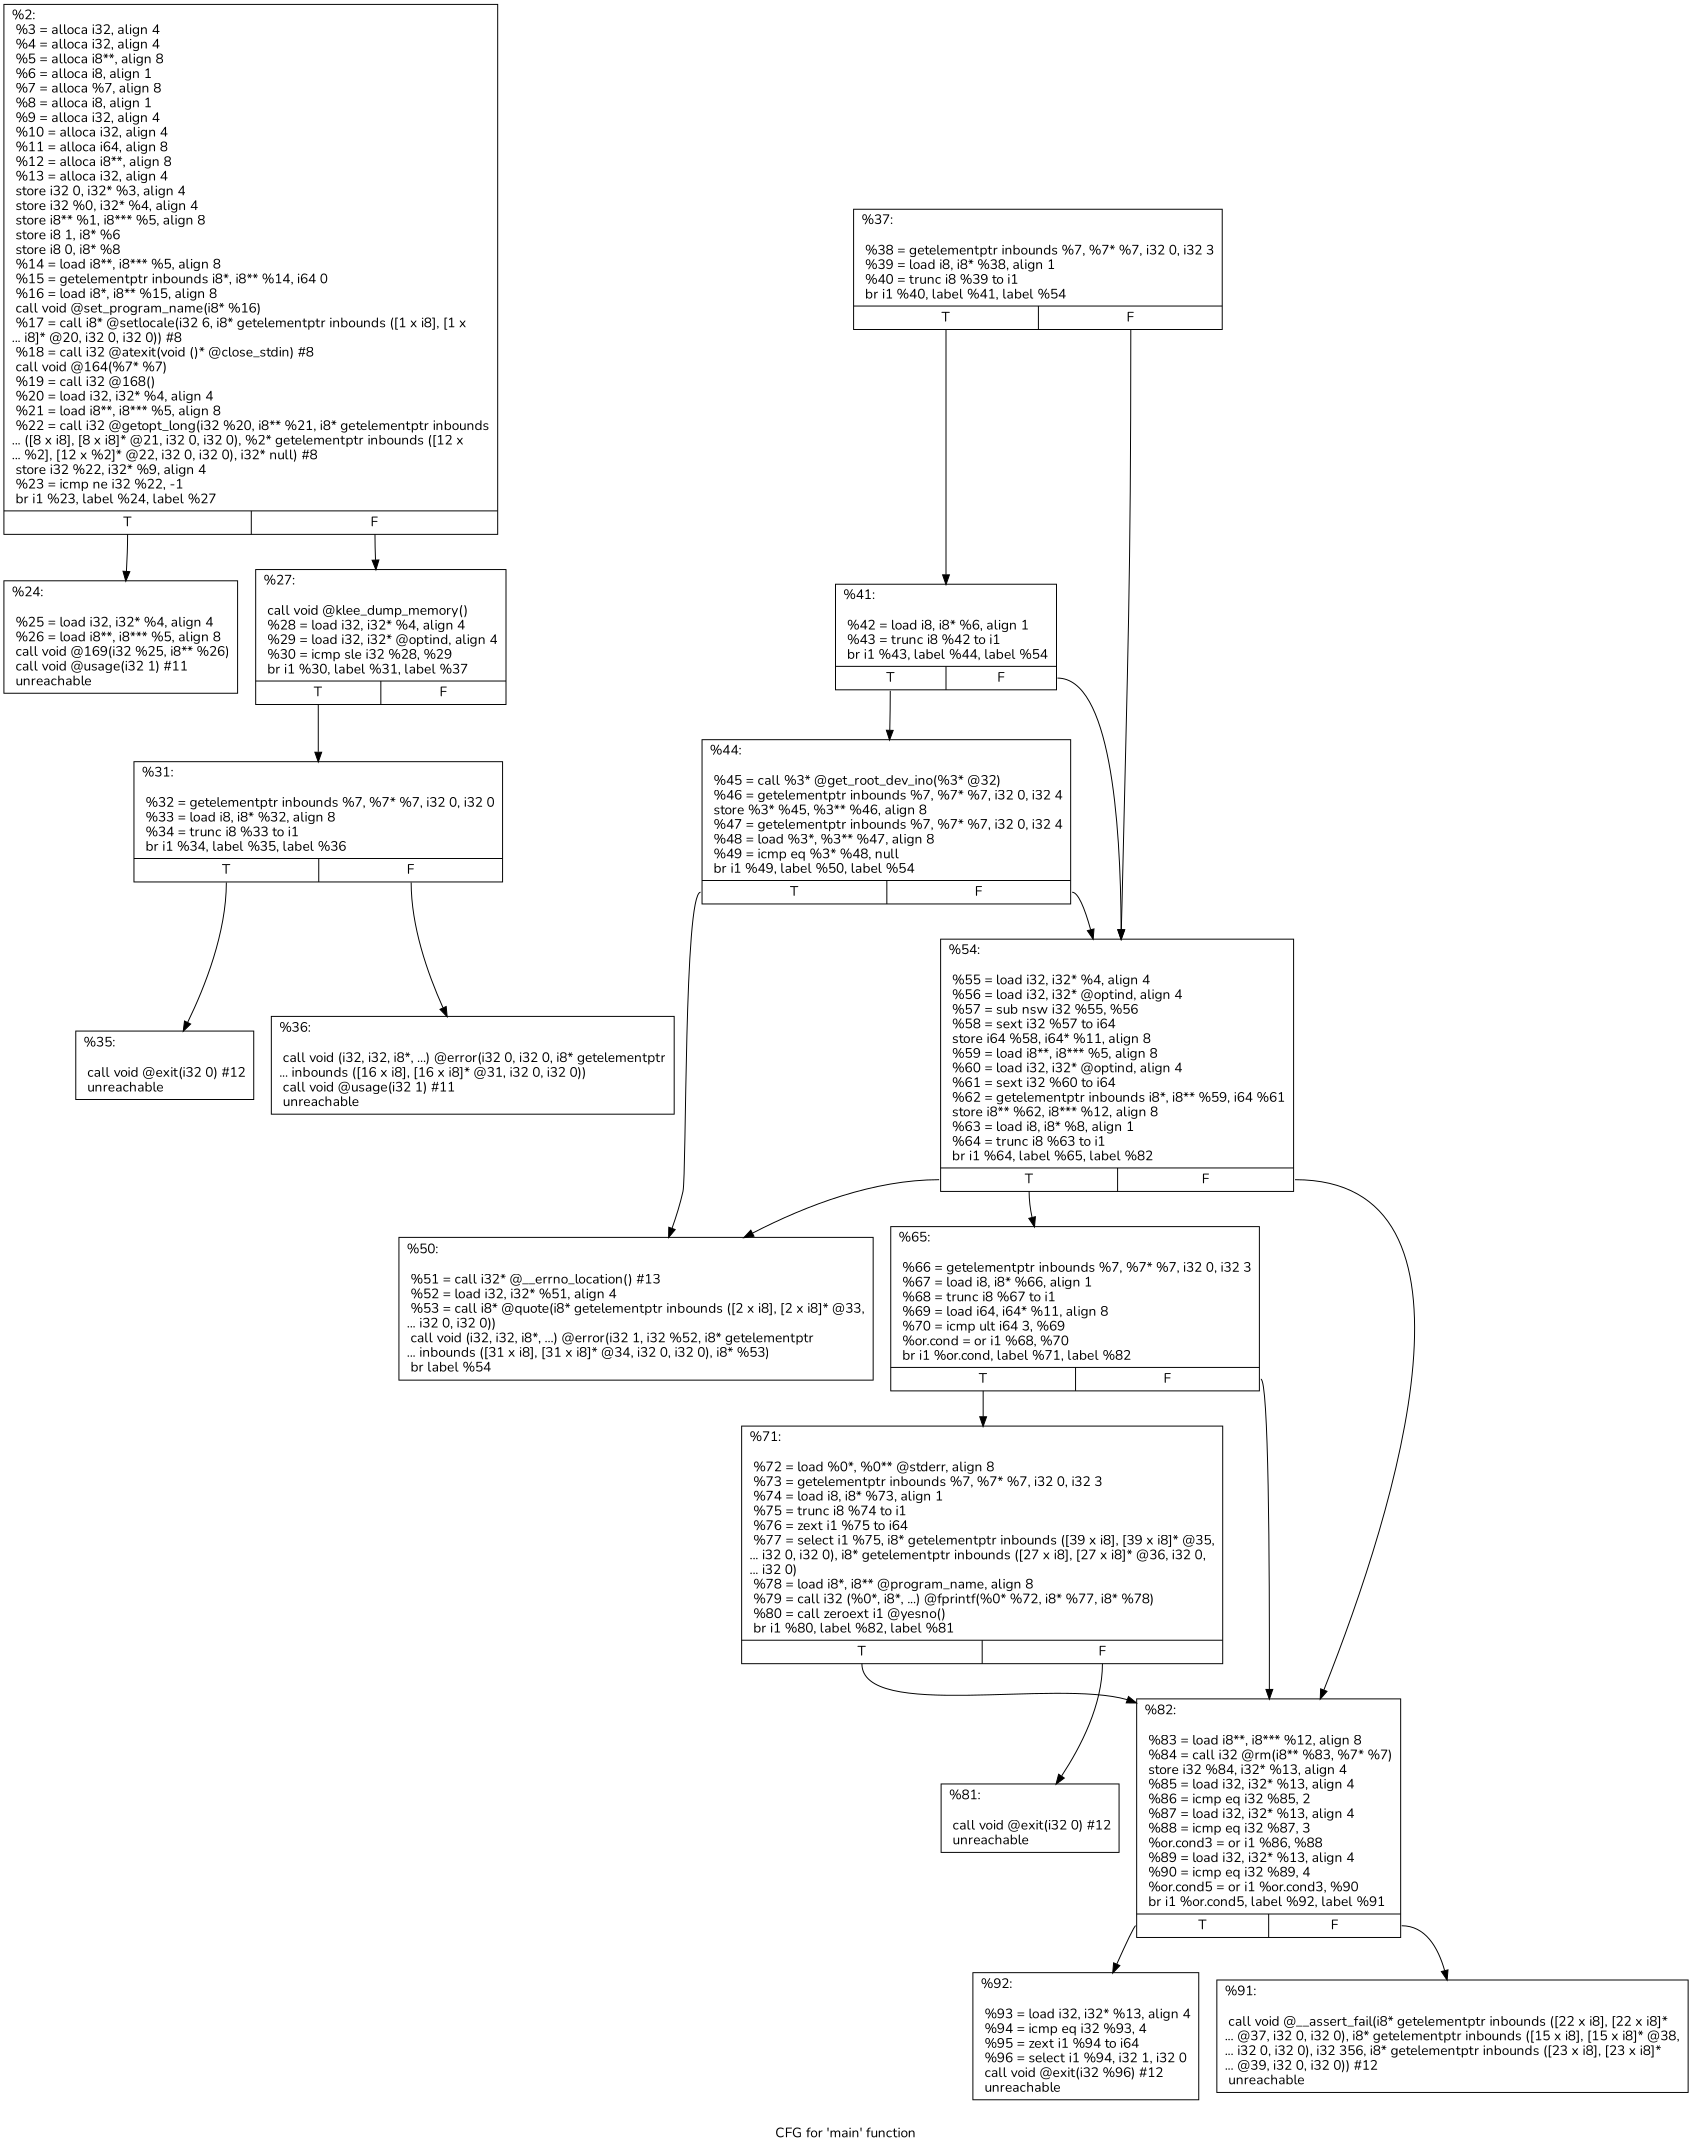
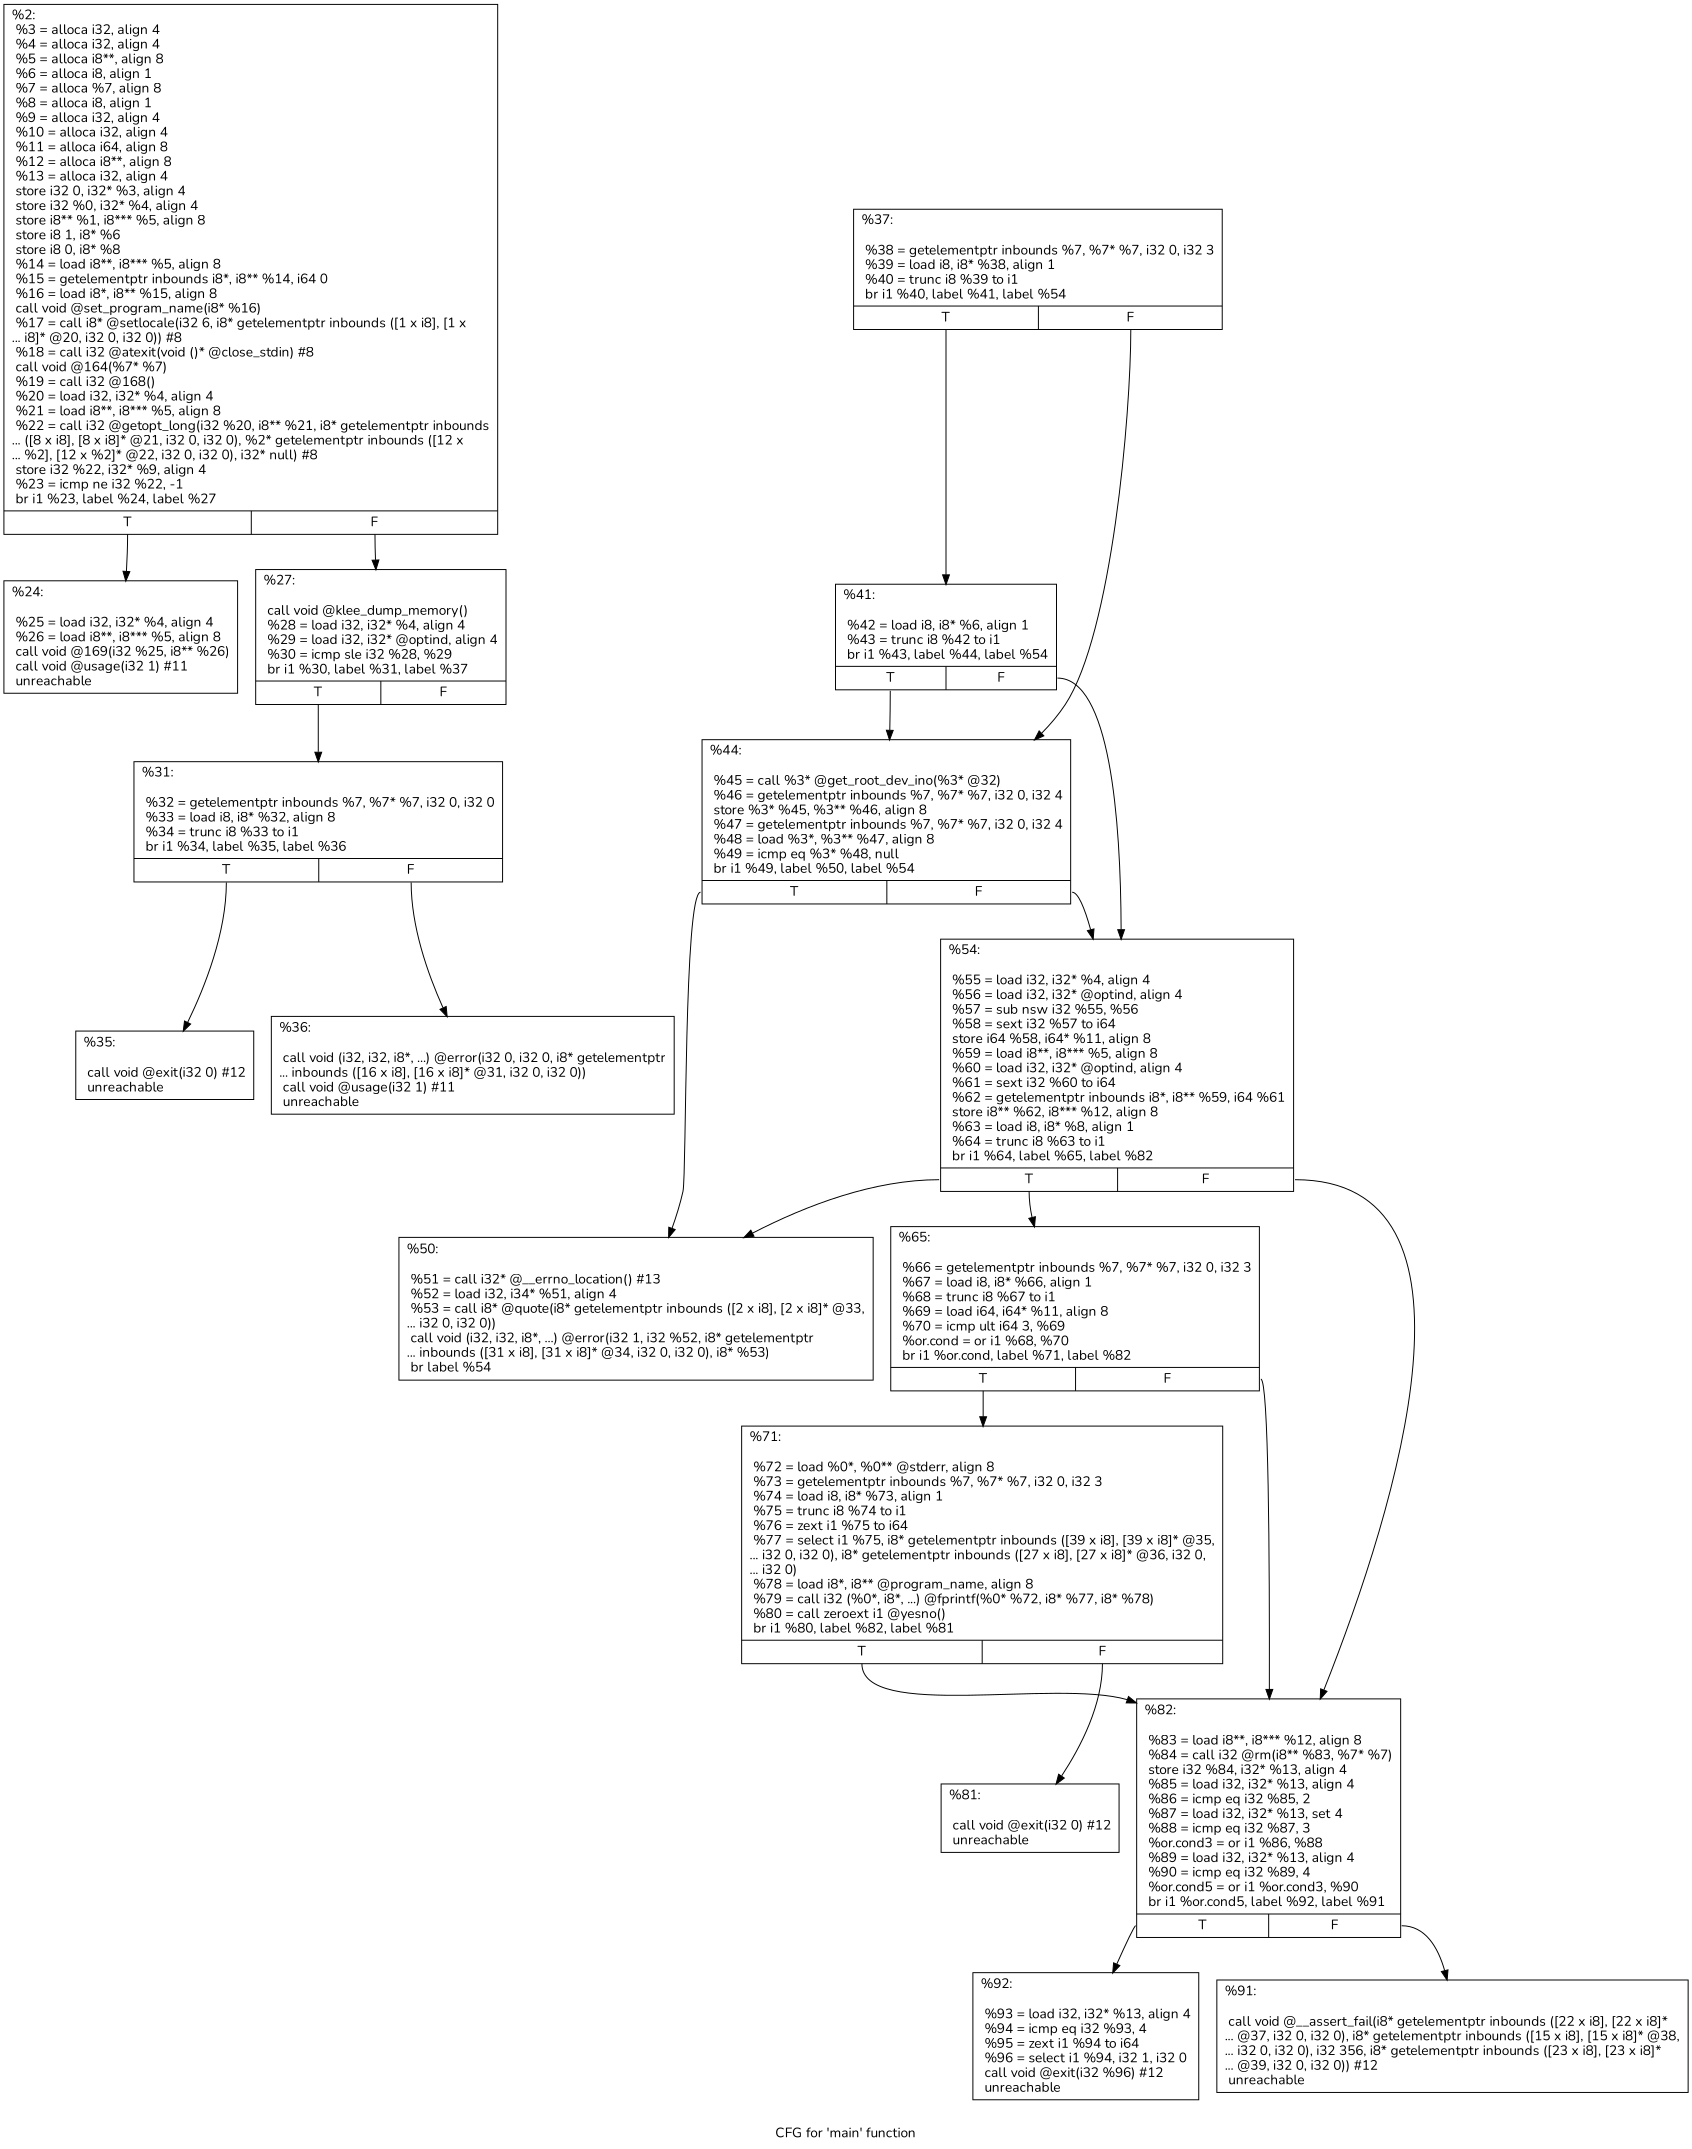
edge "%37:" -> "%54:": now "%37:" -> "%44:"
node "%50:": text "%52 = load i32, i32* %51, align 4" -> "%52 = load i32, i34* %51, align 4"
node "%82:": text "%87 = load i32, i32* %13, align 4" -> "%87 = load i32, i32* %13, set 4"
